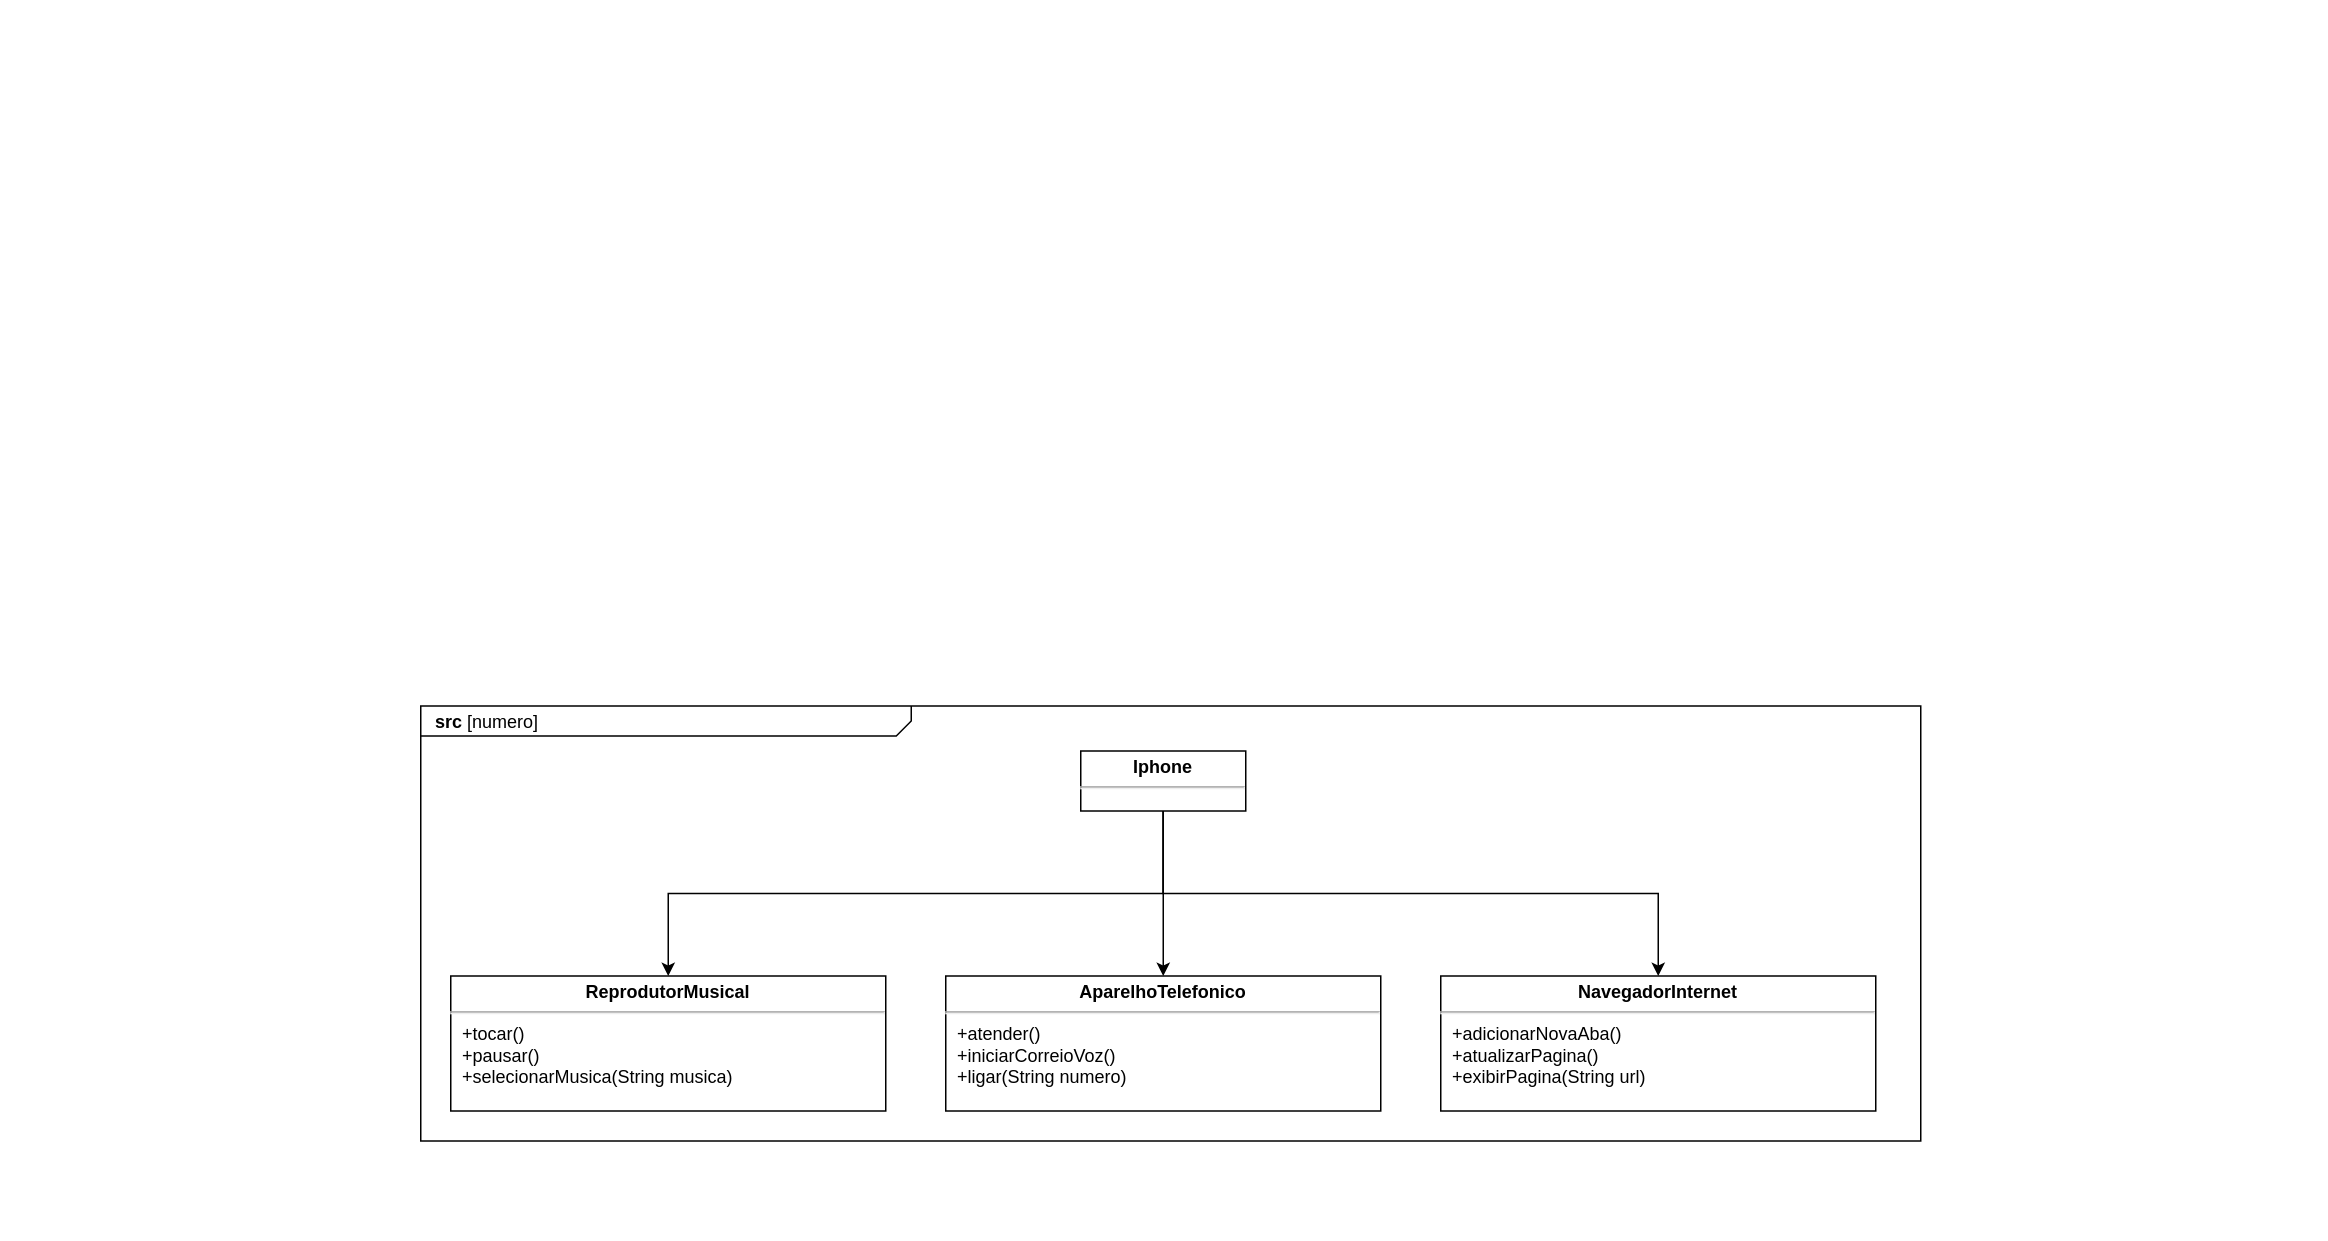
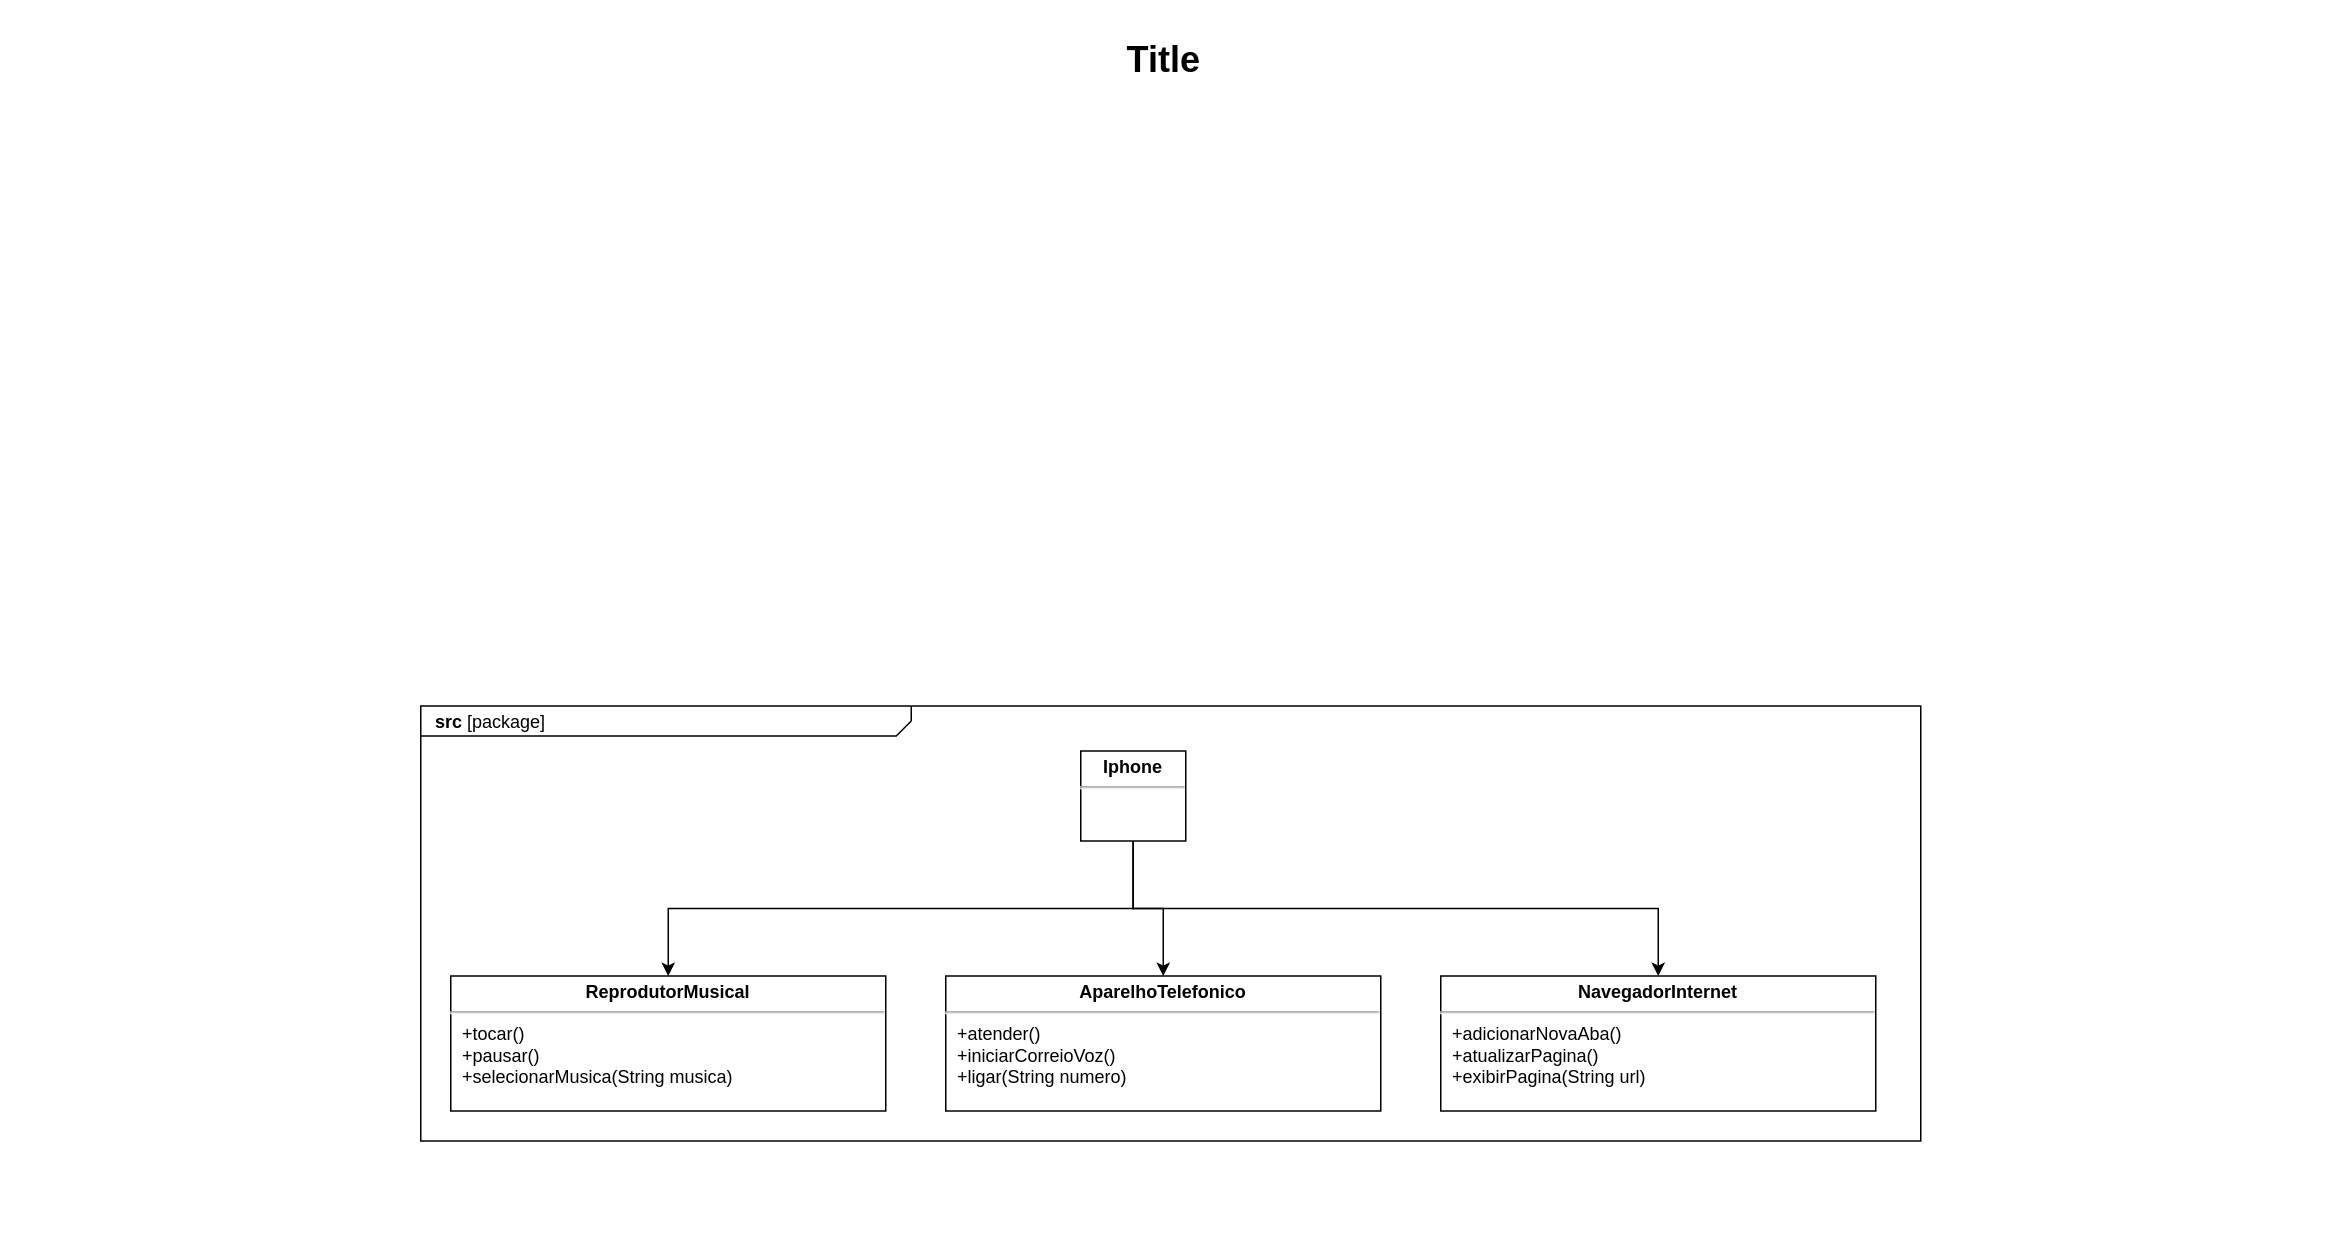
node "Title": added
node "src [numero]": label "src [numero]" -> "src [package]"
node "Iphone": size 165x60 -> 105x90
